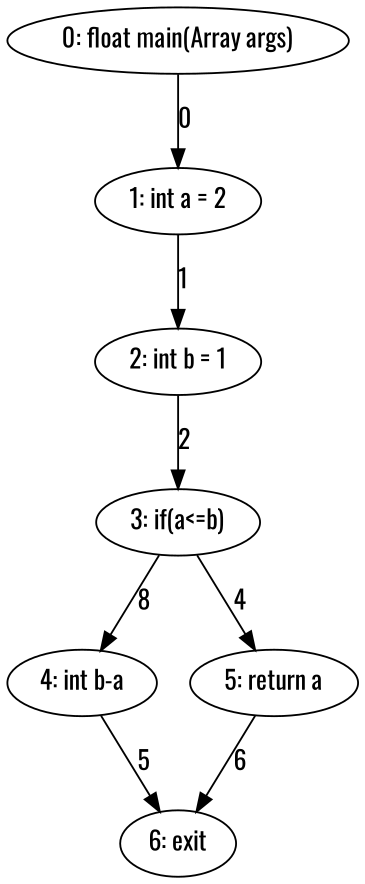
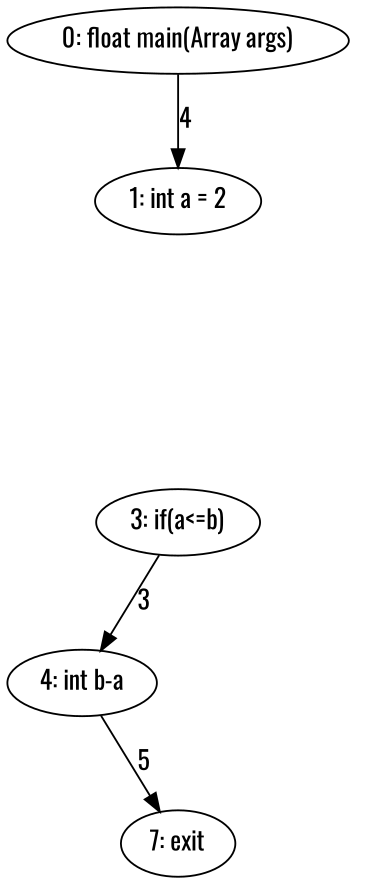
edge "0: float main(Array args)" -> "1: int a = 2": label "0" -> "4"
node "2: int b = 1": removed
edge "3: if(a<=b)" -> "4: int b-a": label "8" -> "3"
node "5: return a": removed
node "6: exit": label "6: exit" -> "7: exit"
